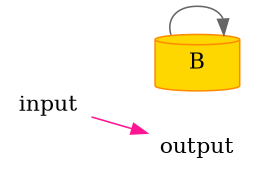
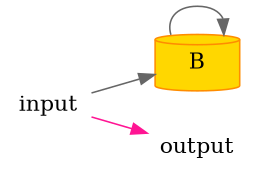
edge "input" -> "B": added
